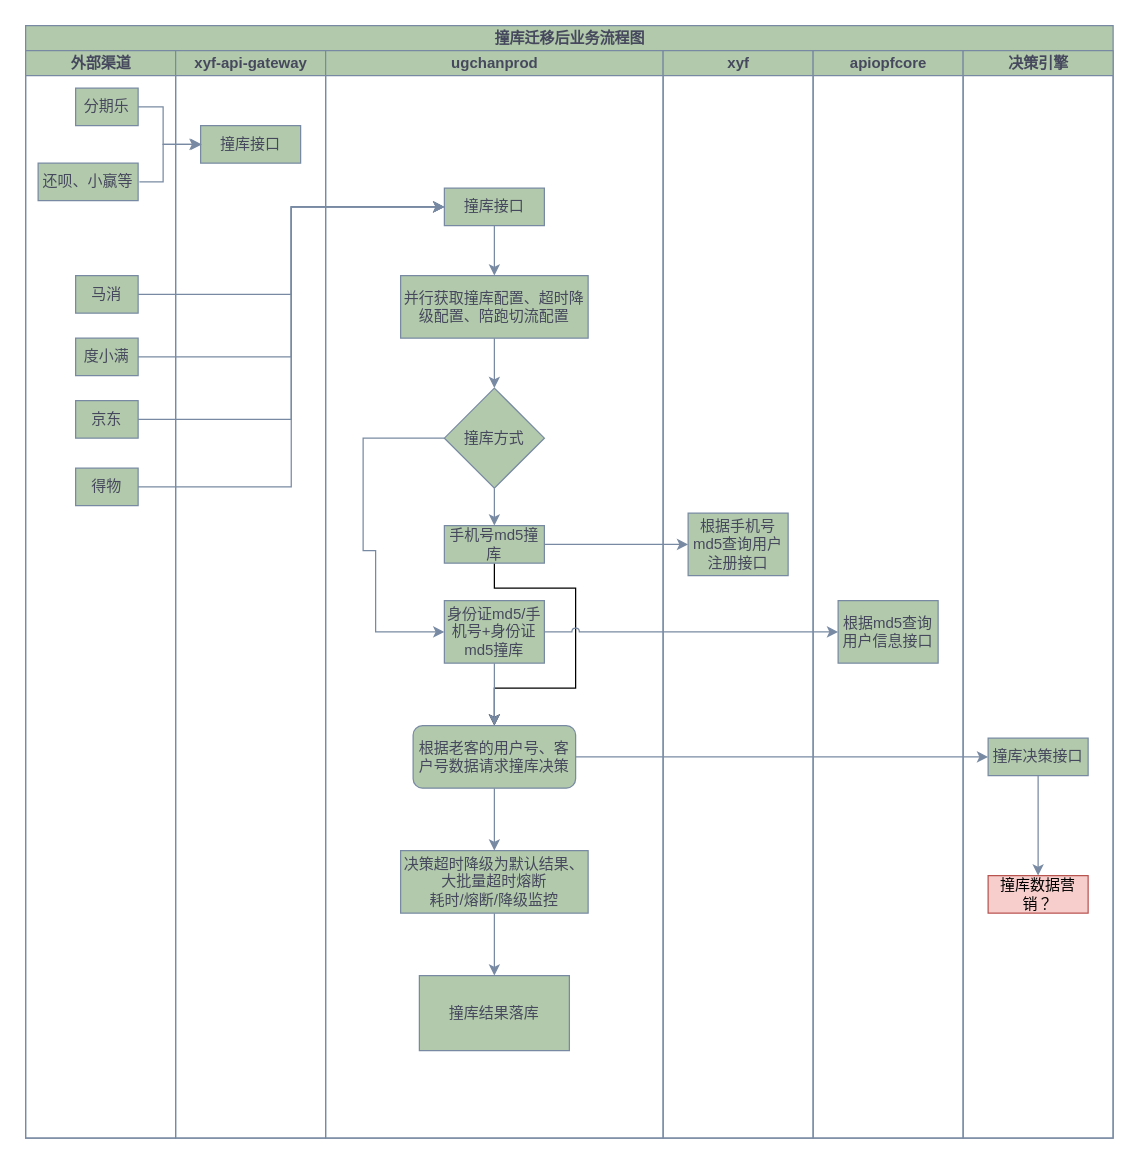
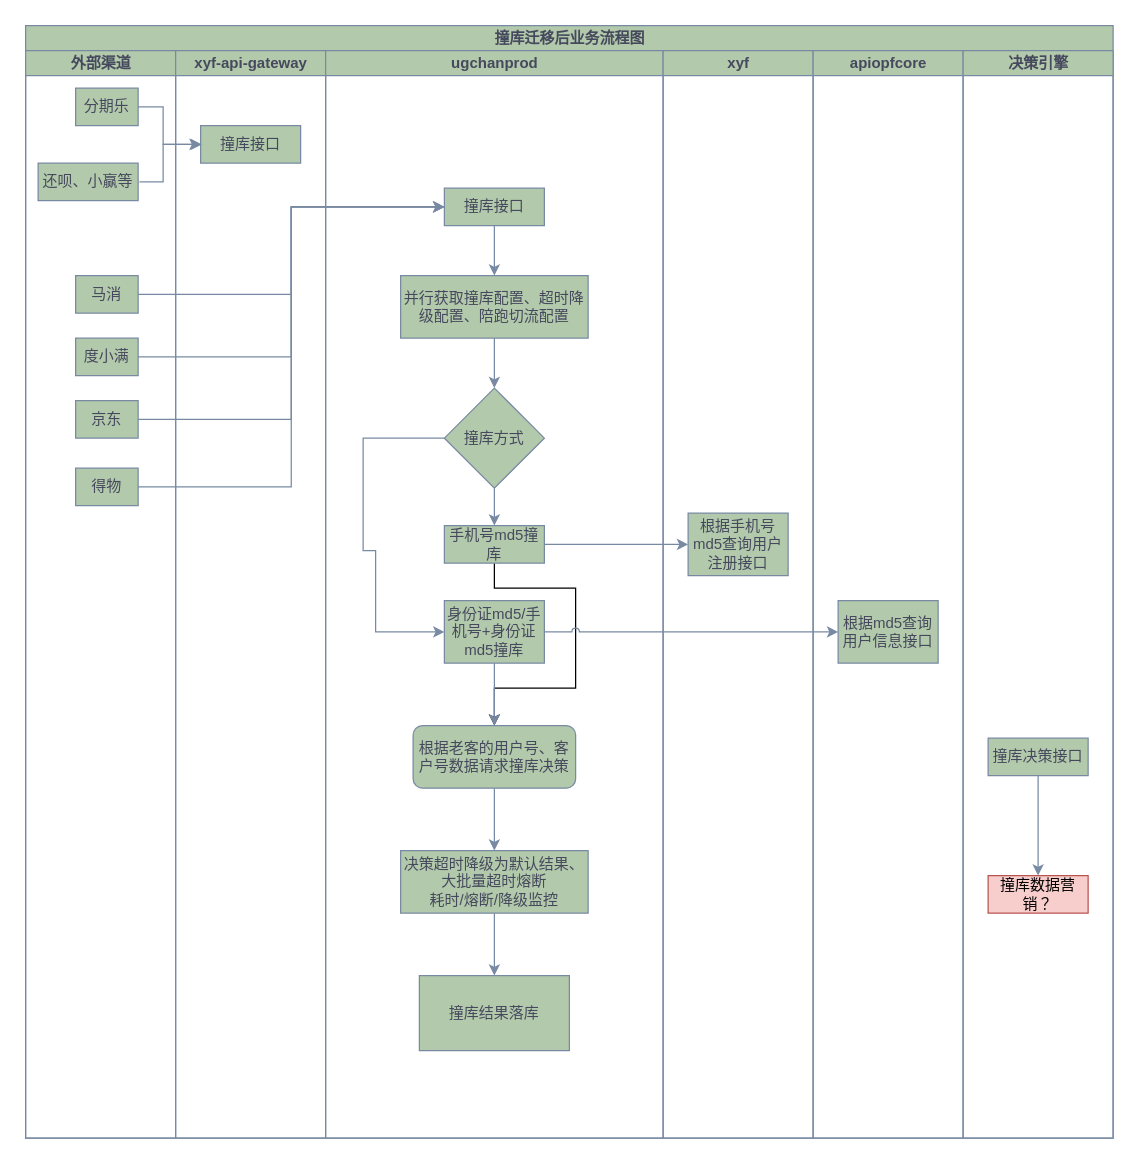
edge "根据老客的用户号、客户号数据请求撞库决策" -> "撞库决策接口": removed
